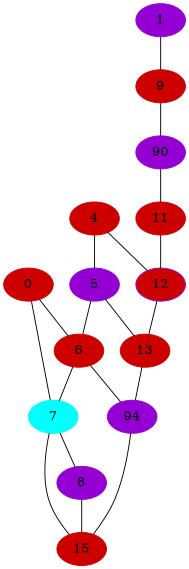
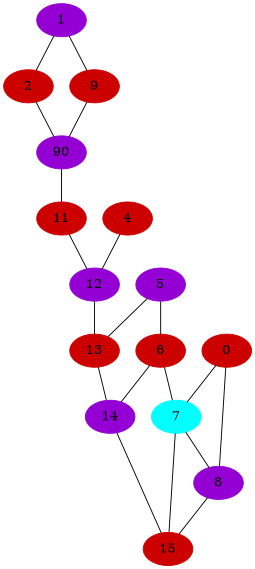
node "2": added
edge "4" -- "5": removed
node "12": fillcolor red3 -> darkviolet
edge "0" -- "6": now "0" -- "8"
node "94": label "94" -> "14"
